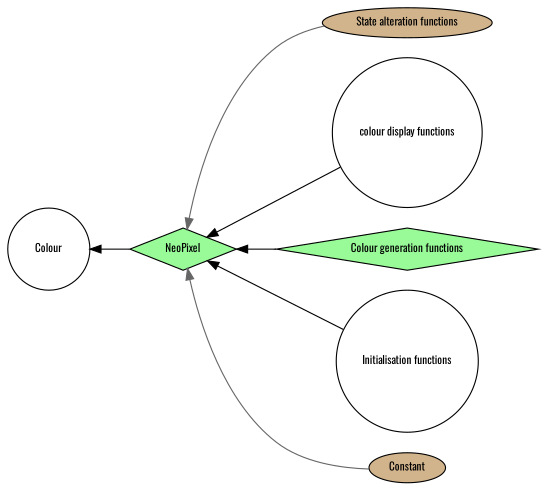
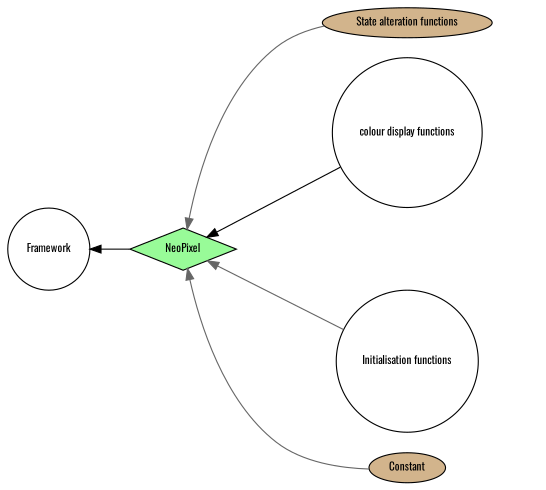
node "Colour": label "Colour" -> "Framework"
node "Colour generation functions": removed
edge "Initialisation functions" -> "NeoPixel": color black -> gray40
